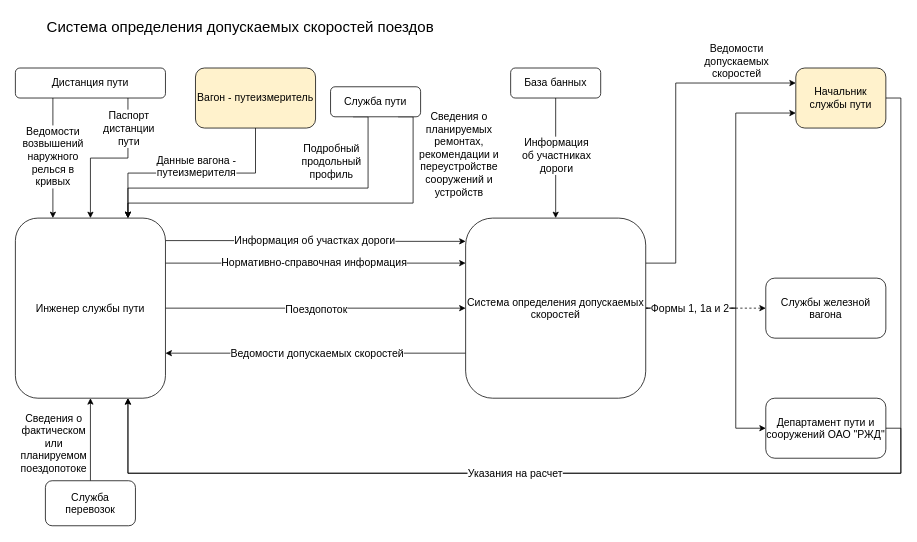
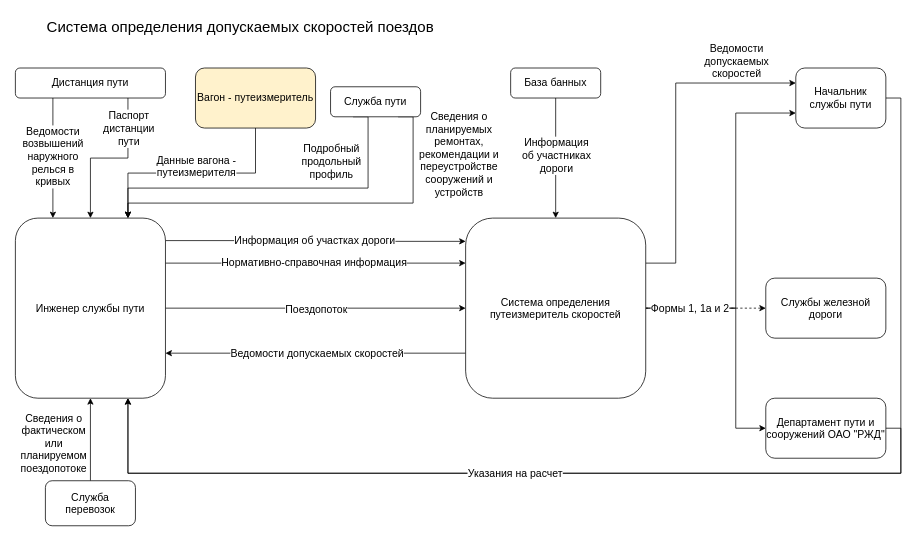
node "Начальник службы пути": fillcolor #fff2cc -> #ffffff
node "Система определения допускаемых скоростей": label "Система определения допускаемых скоростей" -> "Система определения путеизмеритель скоростей"
node "Службы железной вагона": label "Службы железной вагона" -> "Службы железной дороги"
